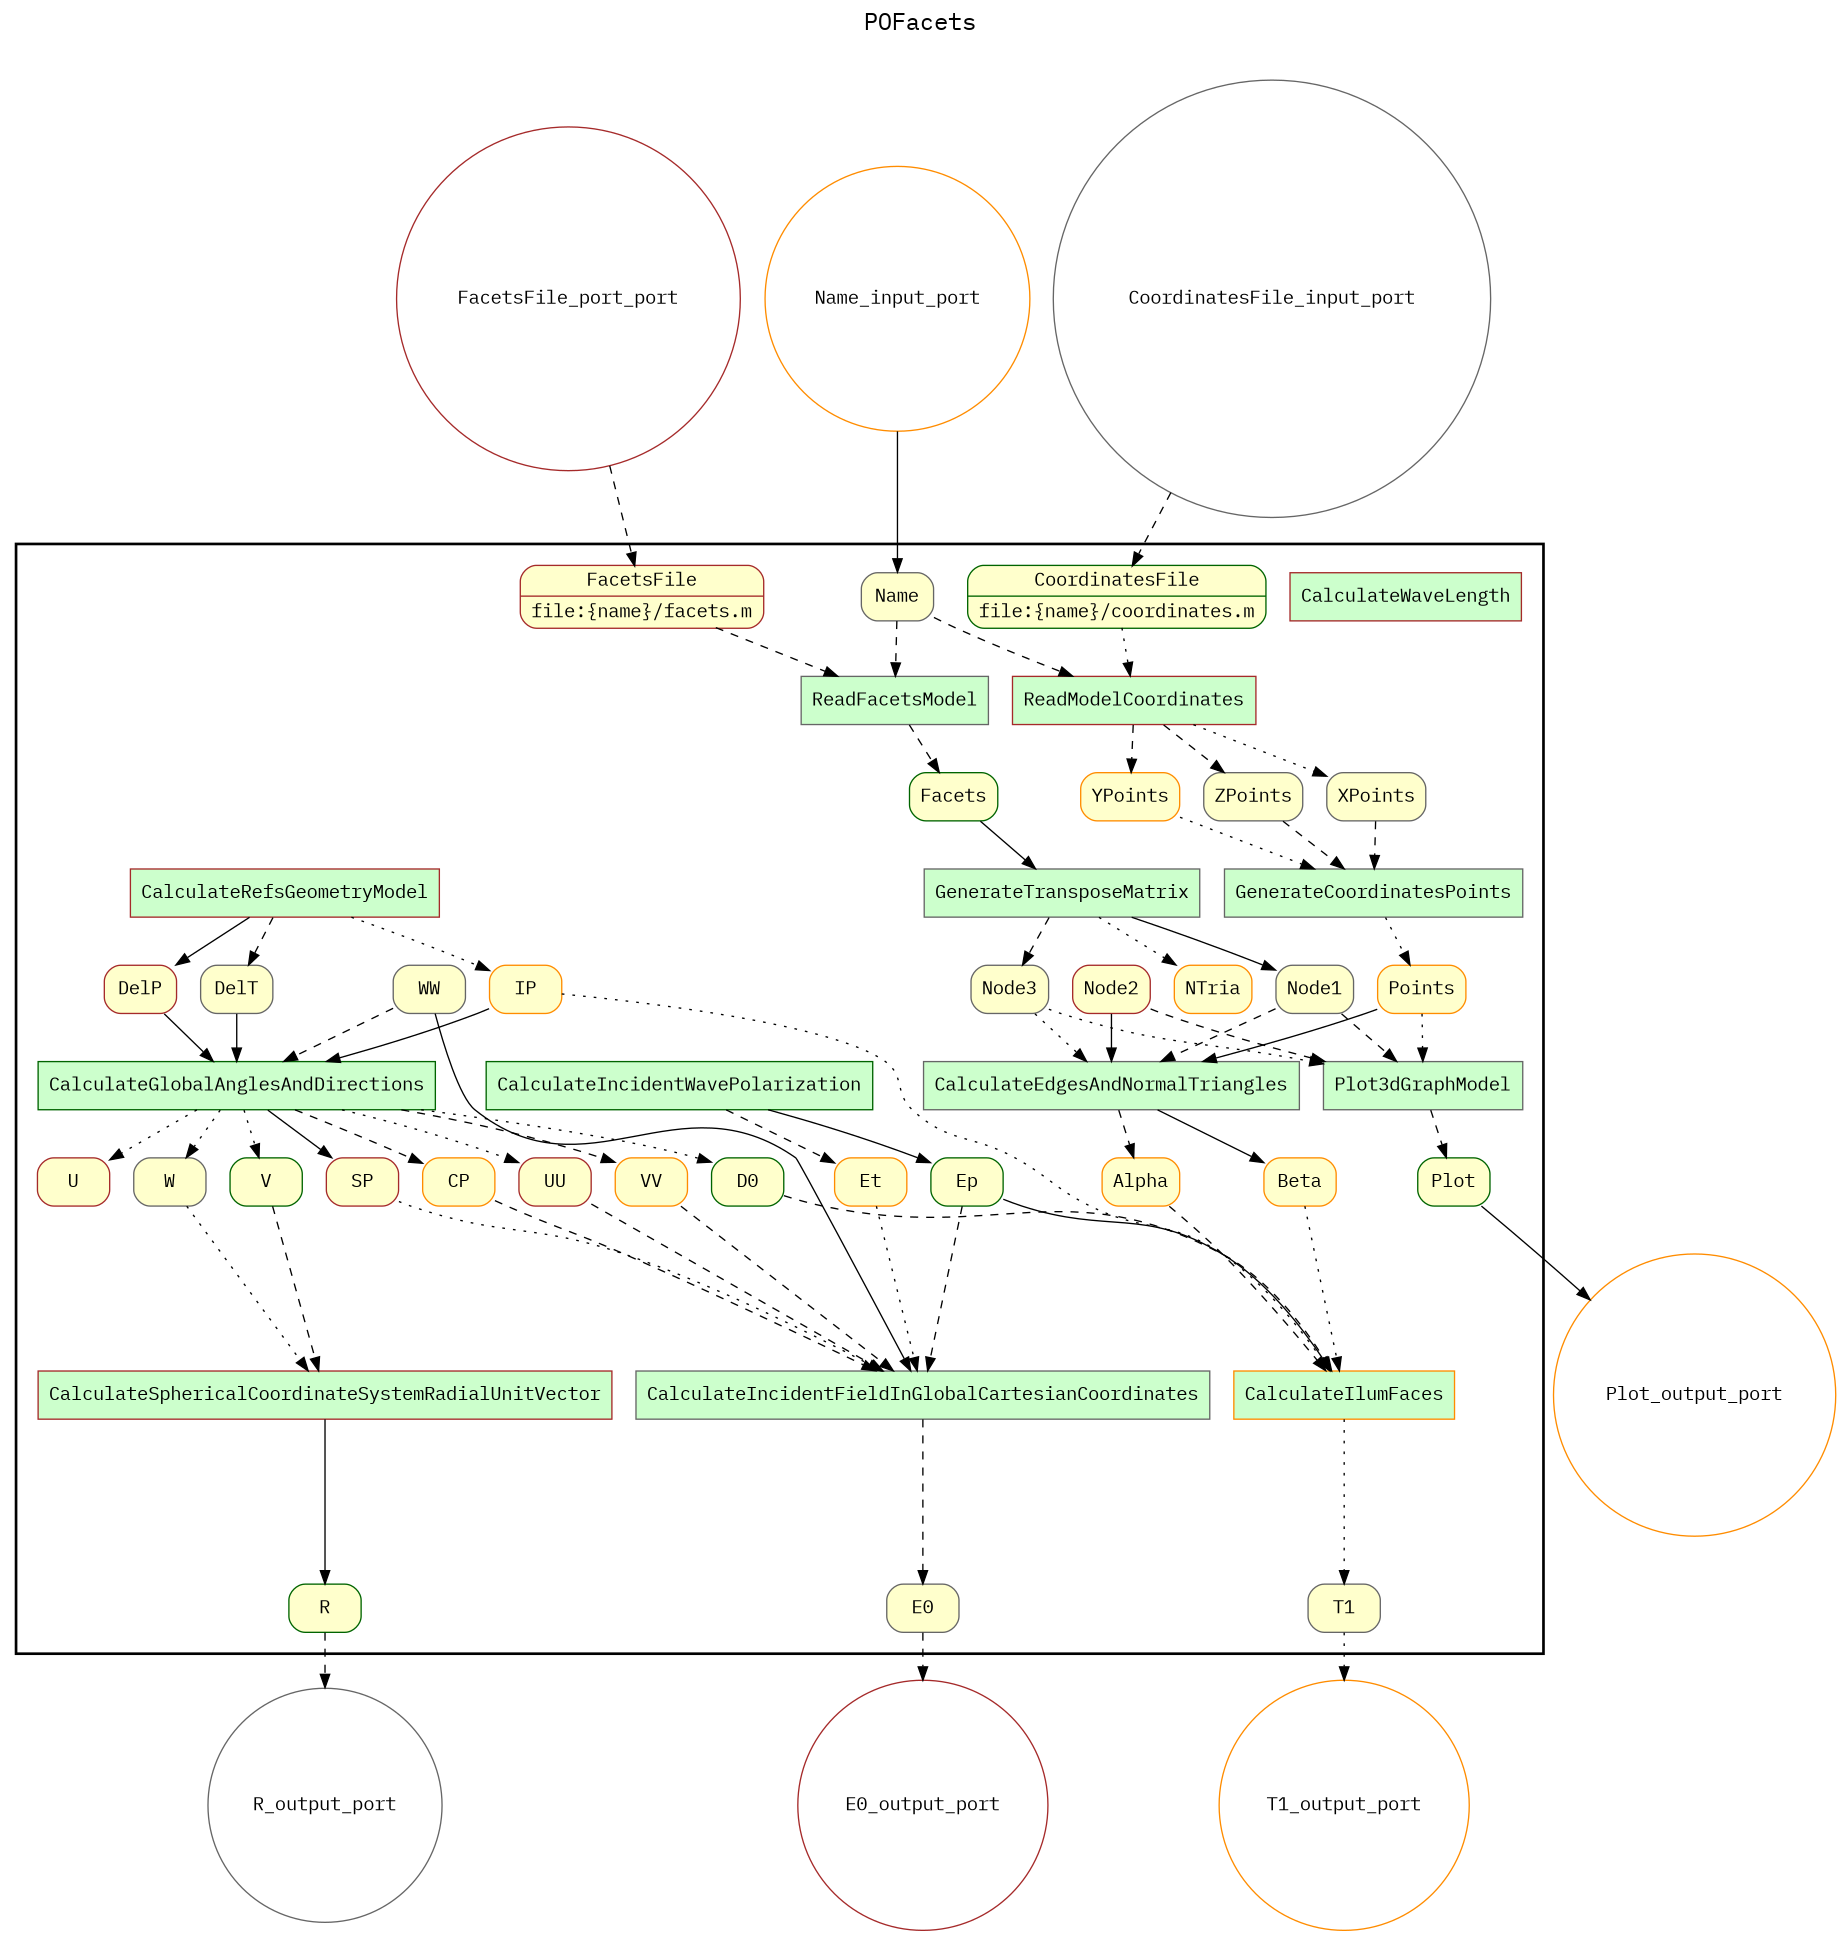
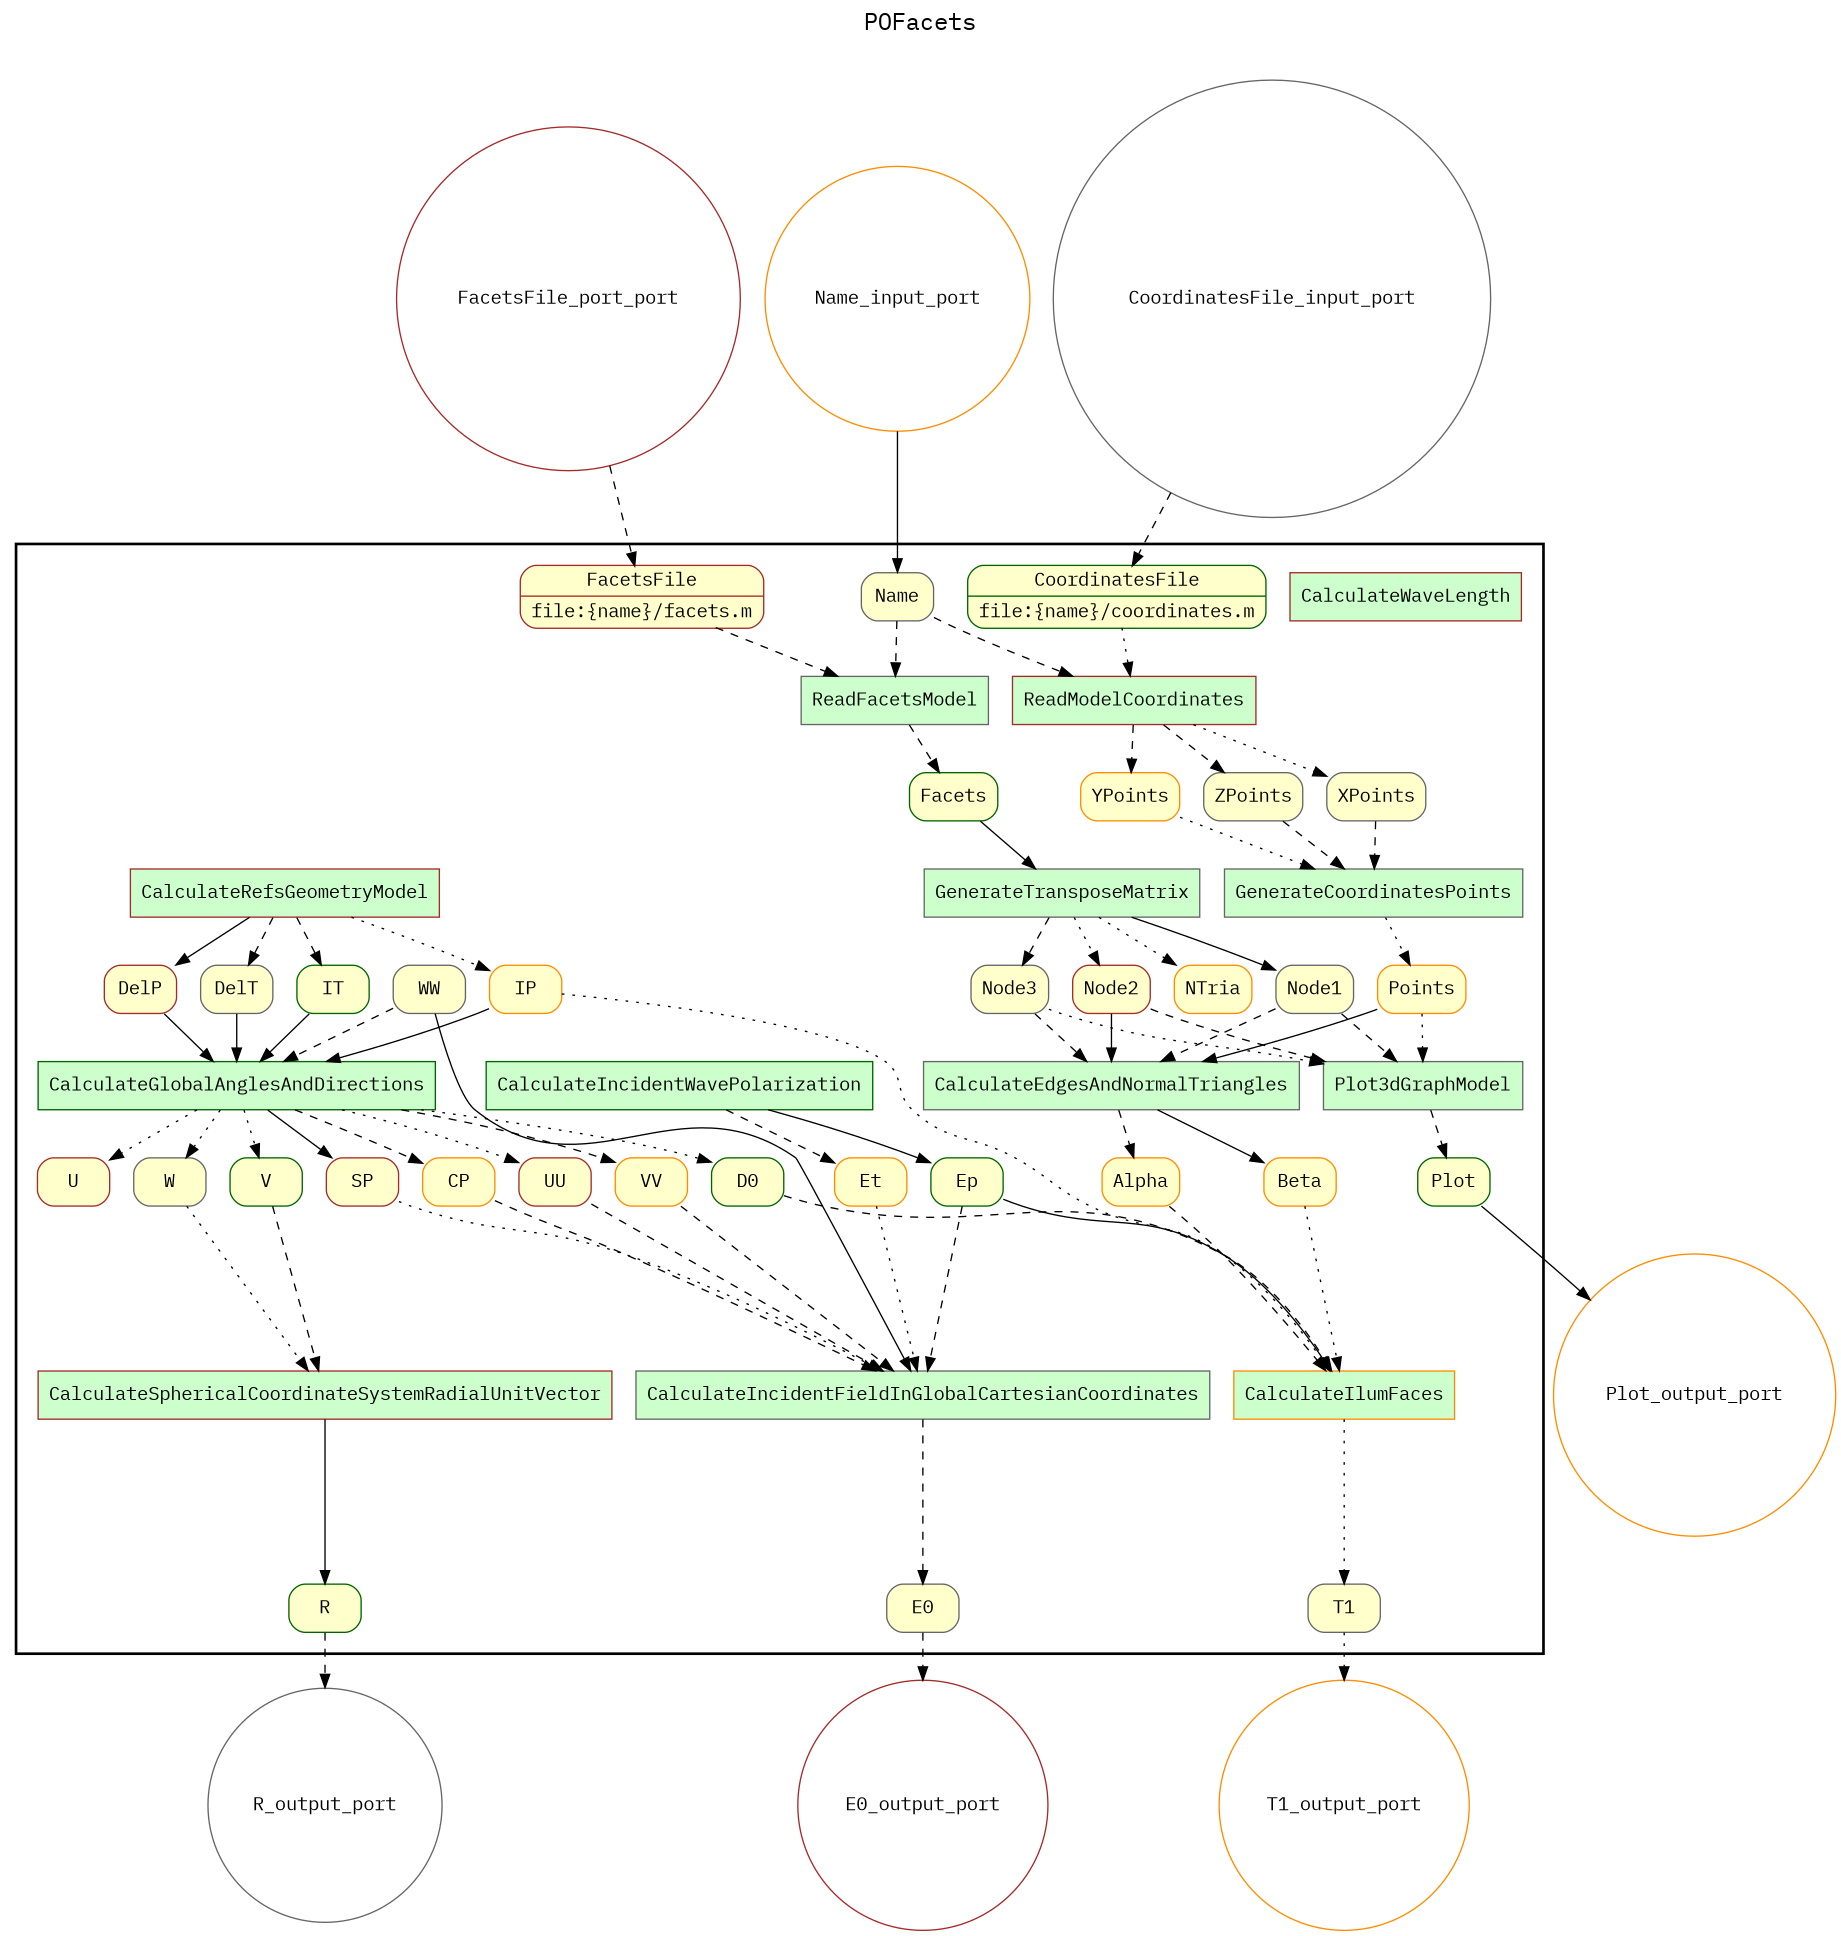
edge "GenerateTransposeMatrix" -> "Node2": added
node "IT": added
edge "Node3" -> "CalculateEdgesAndNormalTriangles": style dotted -> dashed
